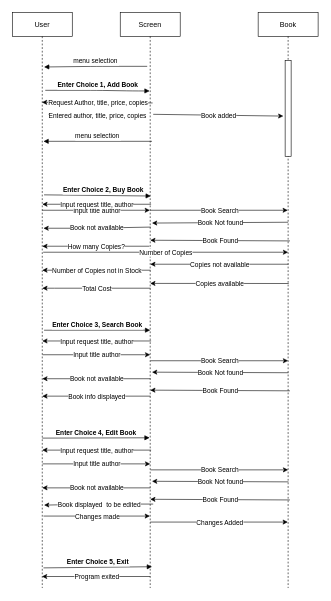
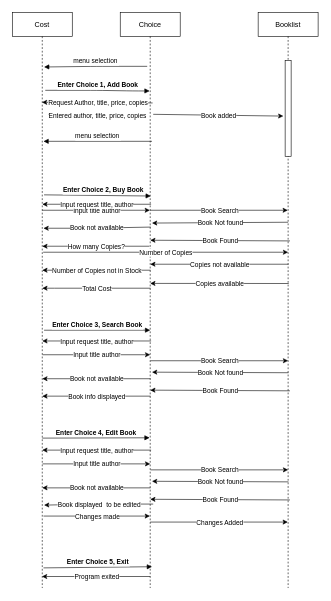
node "User": label "User" -> "Cost"
node "Screen": label "Screen" -> "Choice"
node "Book": label "Book" -> "Booklist"
